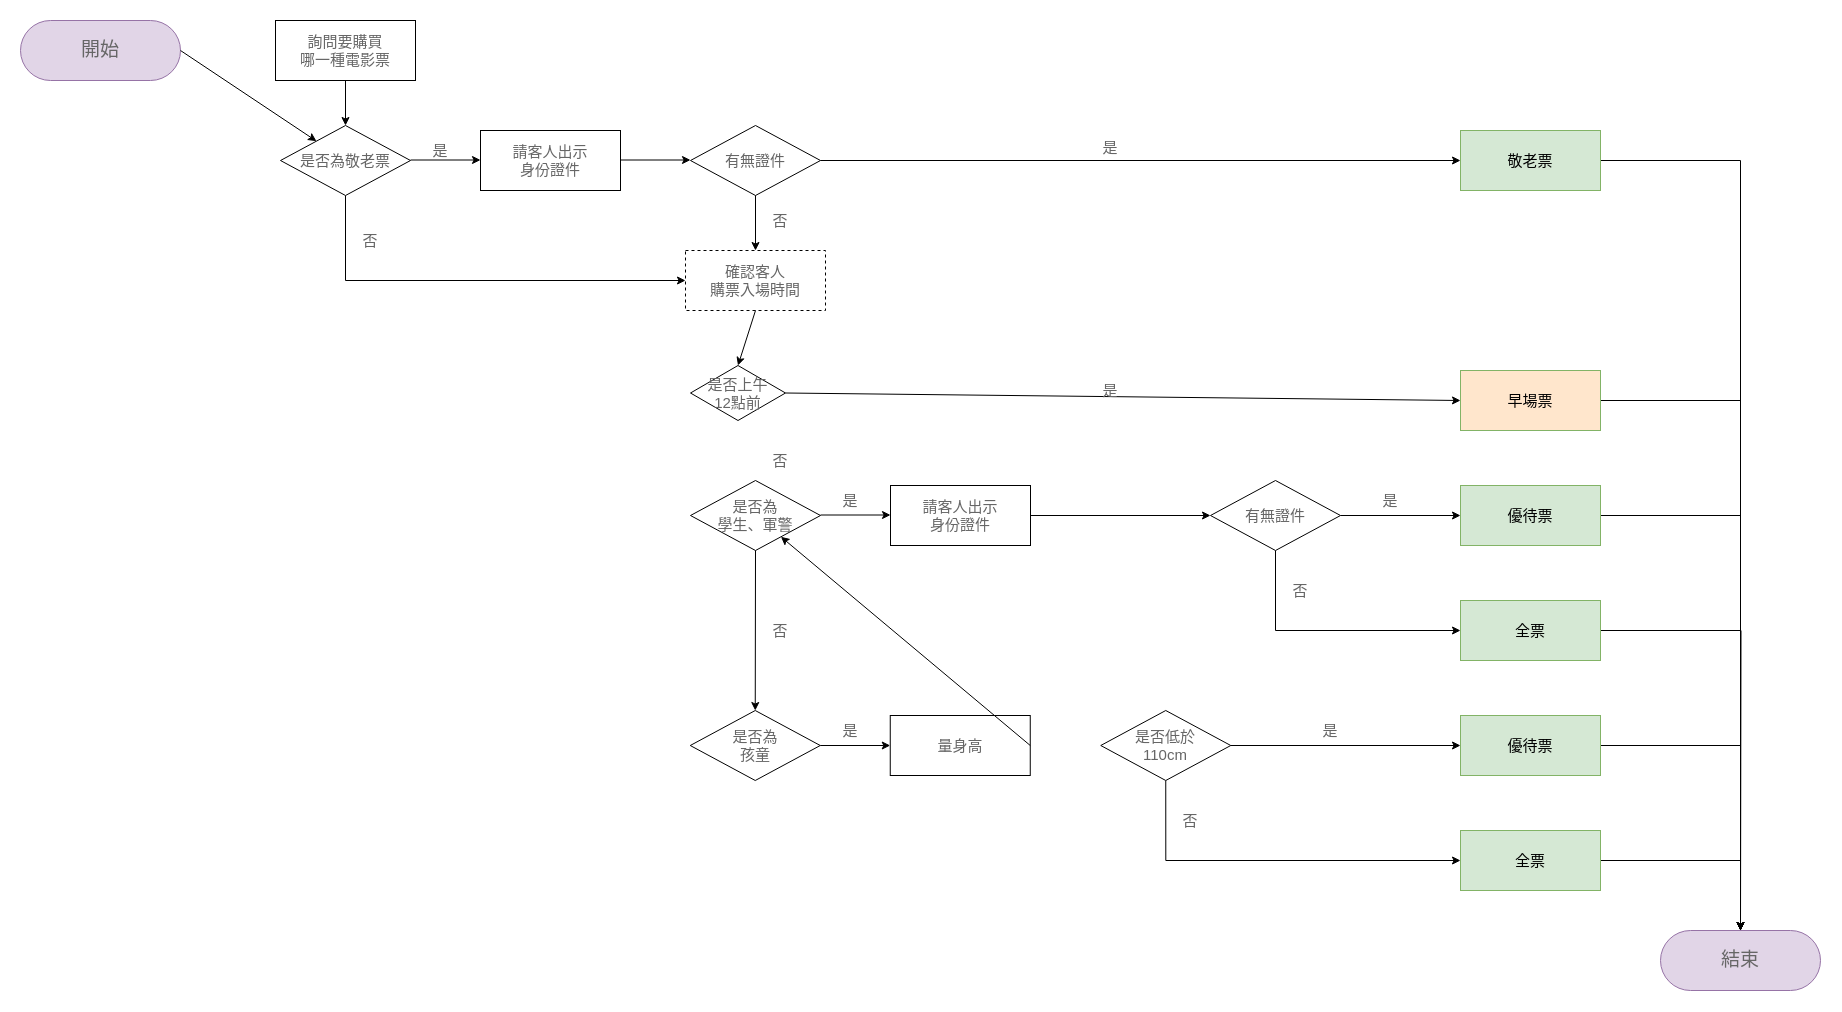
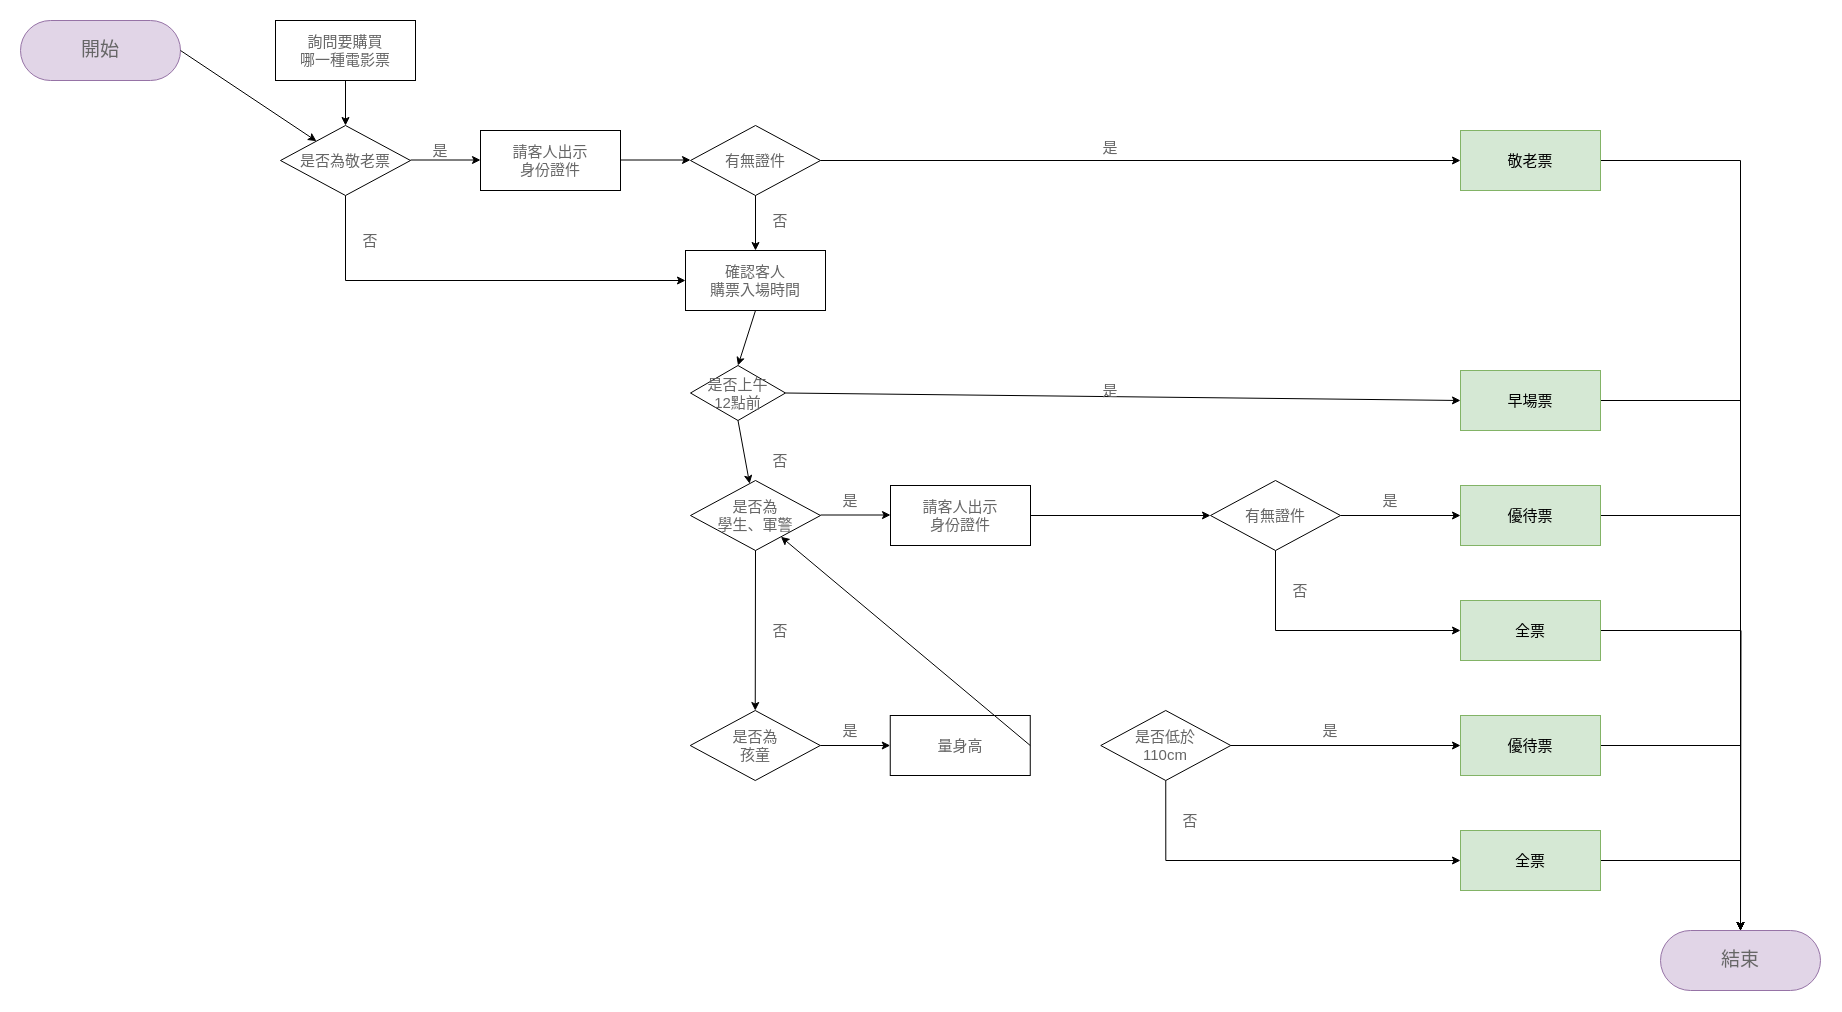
node "確認客人 購票入場時間": style dashed -> solid
node "早場票": fillcolor #ffe6cc -> #d5e8d4
edge "是否上午 12點前" -> "是否為 學生、軍警": added
